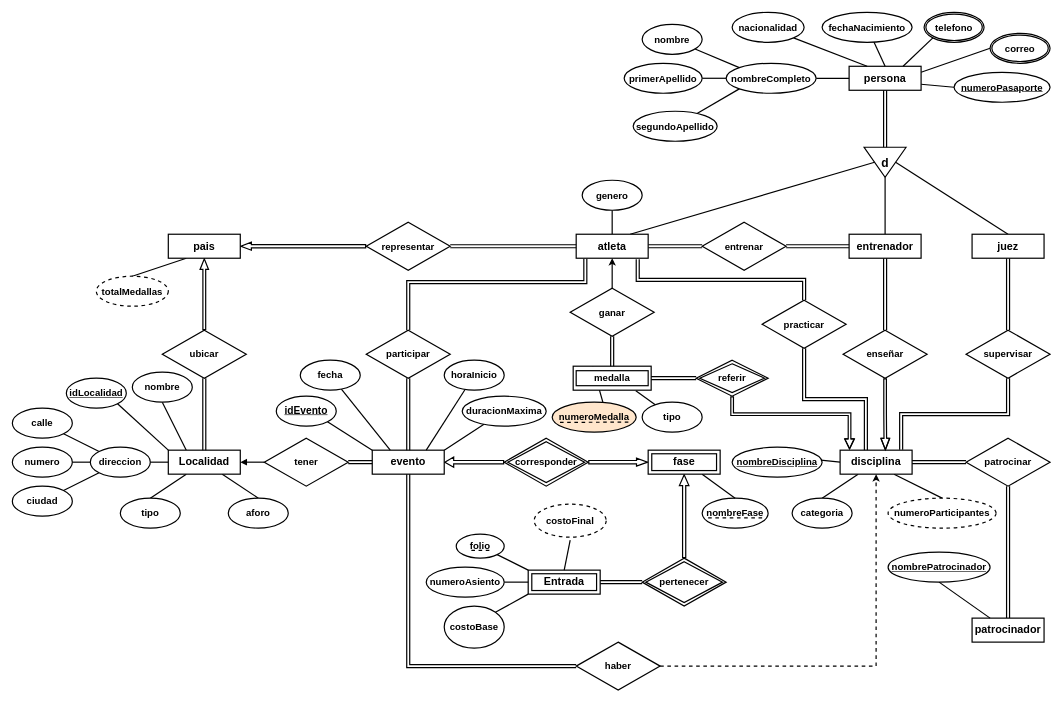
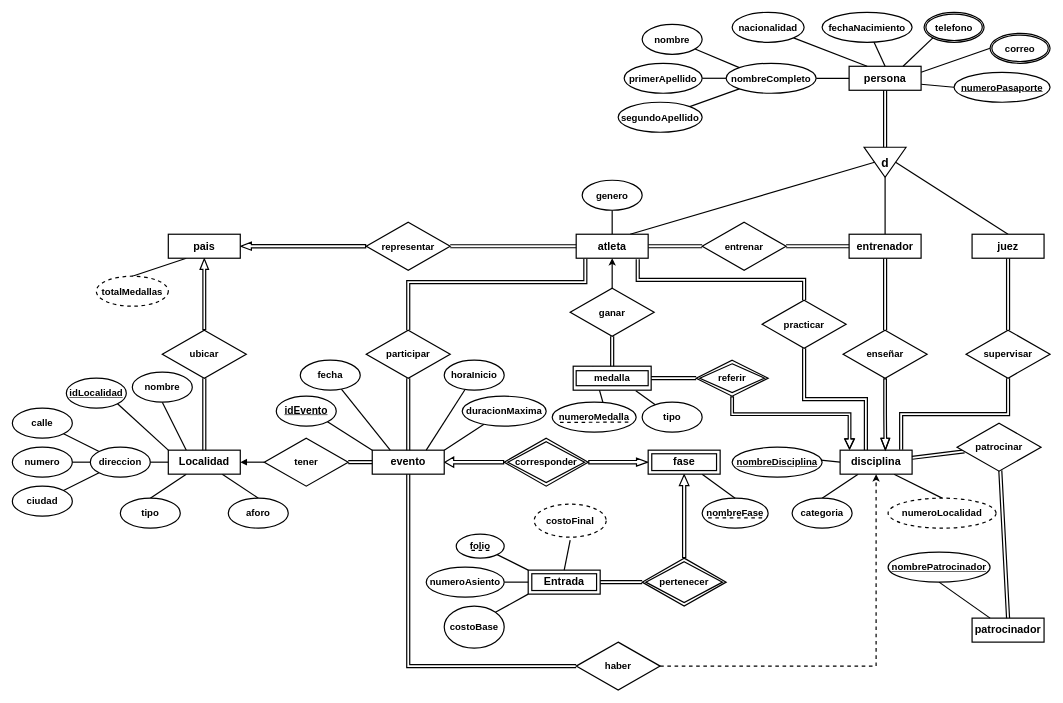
node "segundoApellido": moved (675, 126) -> (660, 117)
node "numeroMedalla": fillcolor #ffe6cc -> #ffffff
node "patrocinar": moved (1008, 462) -> (999, 447)
node "numeroParticipantes": label "numeroParticipantes" -> "numeroLocalidad"
